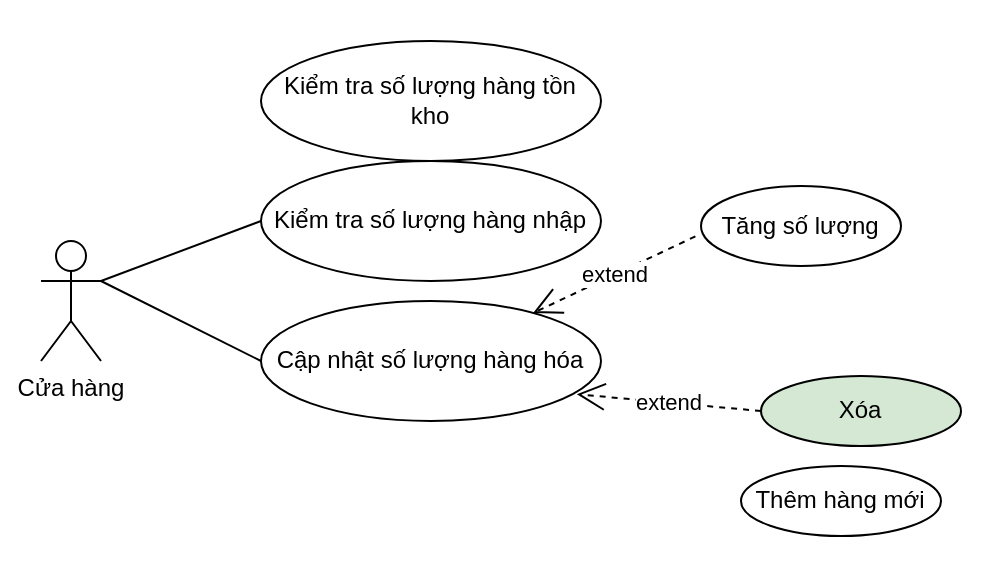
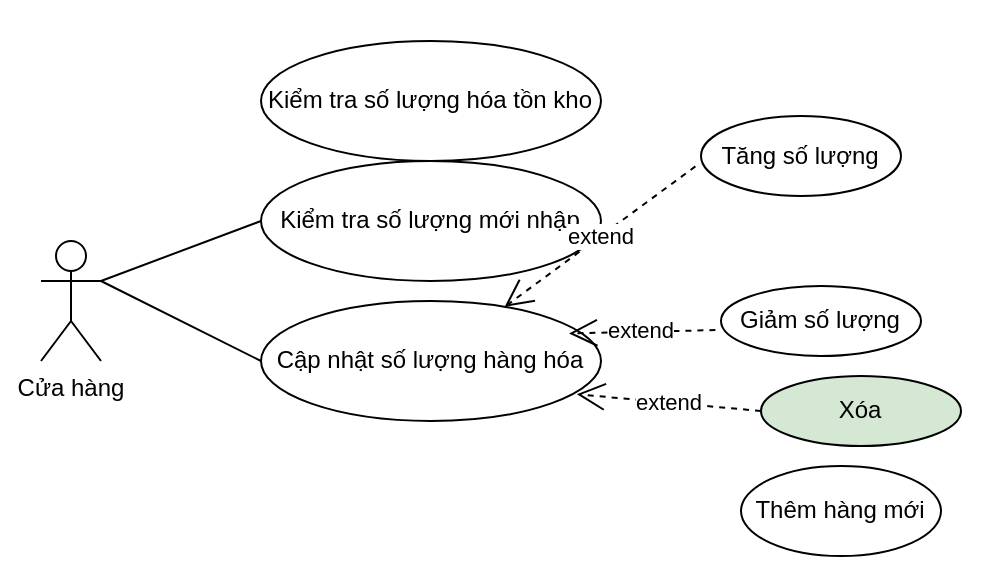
node "Kiểm tra số lượng hàng tồn kho": label "Kiểm tra số lượng hàng tồn kho" -> "Kiểm tra số lượng hóa tồn kho"
node "Kiểm tra số lượng hàng nhập": label "Kiểm tra số lượng hàng nhập" -> "Kiểm tra số lượng mới nhập"
node "Tăng số lượng": moved (801, 226) -> (801, 156)
node "Giảm số lượng": added
edge "Giảm số lượng" -> "Cập nhật số lượng hàng hóa": added, label "extend"
node "Thêm hàng mới": size 200x70 -> 200x90
